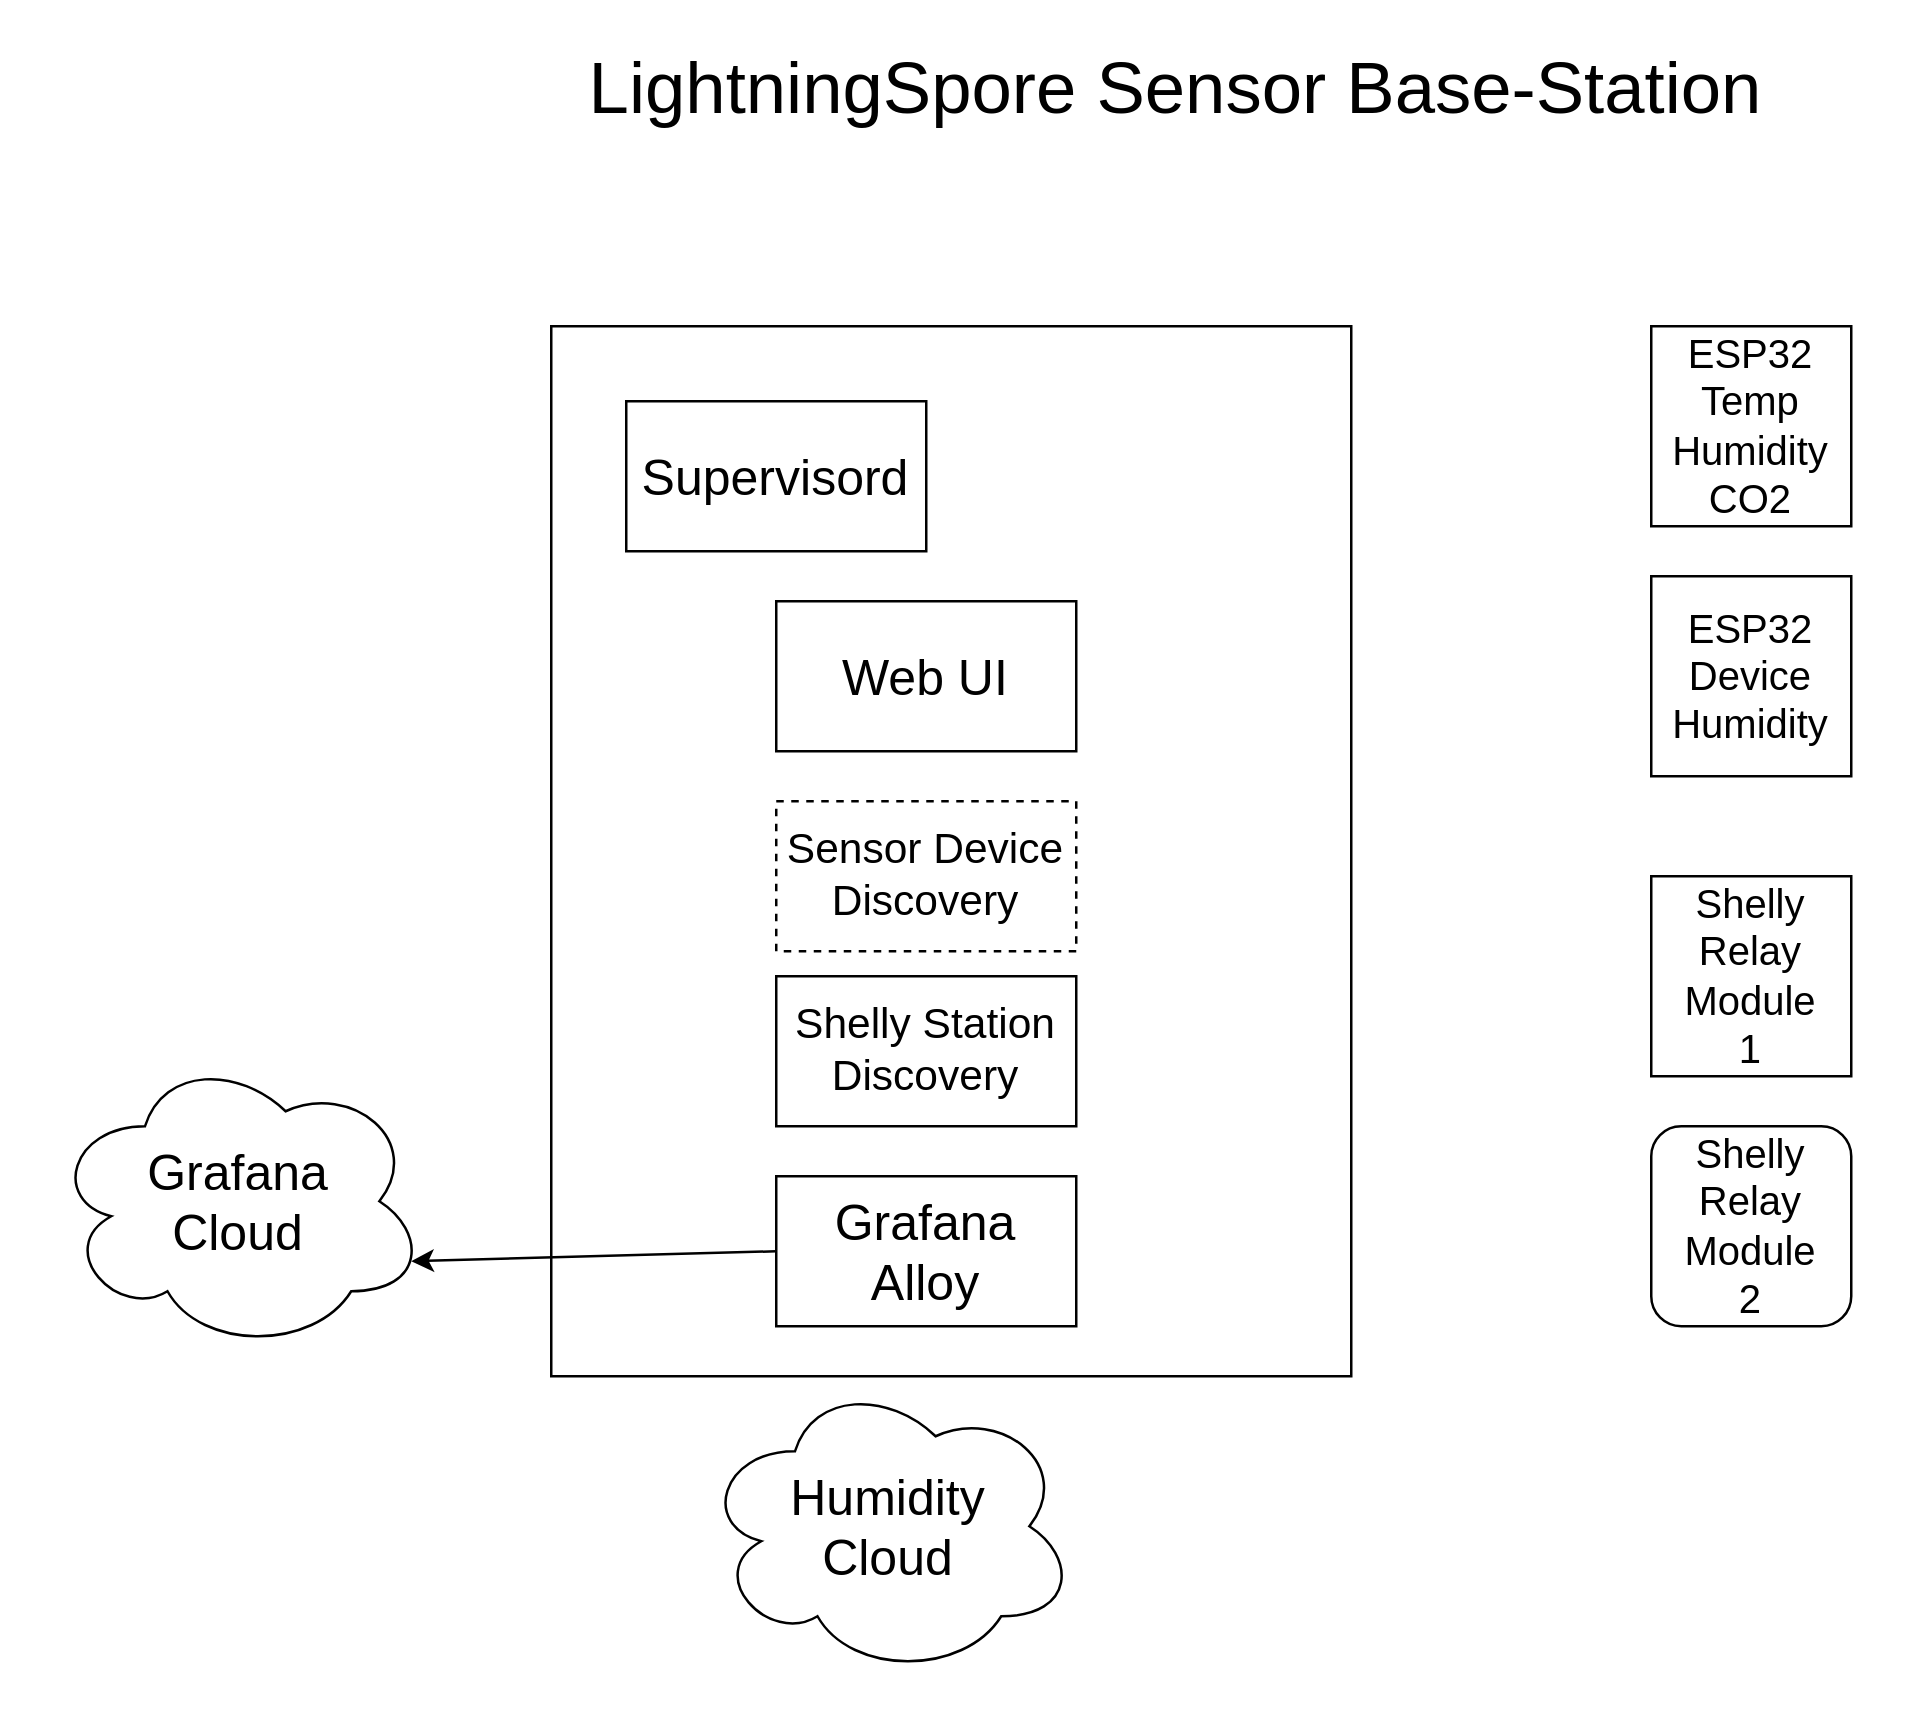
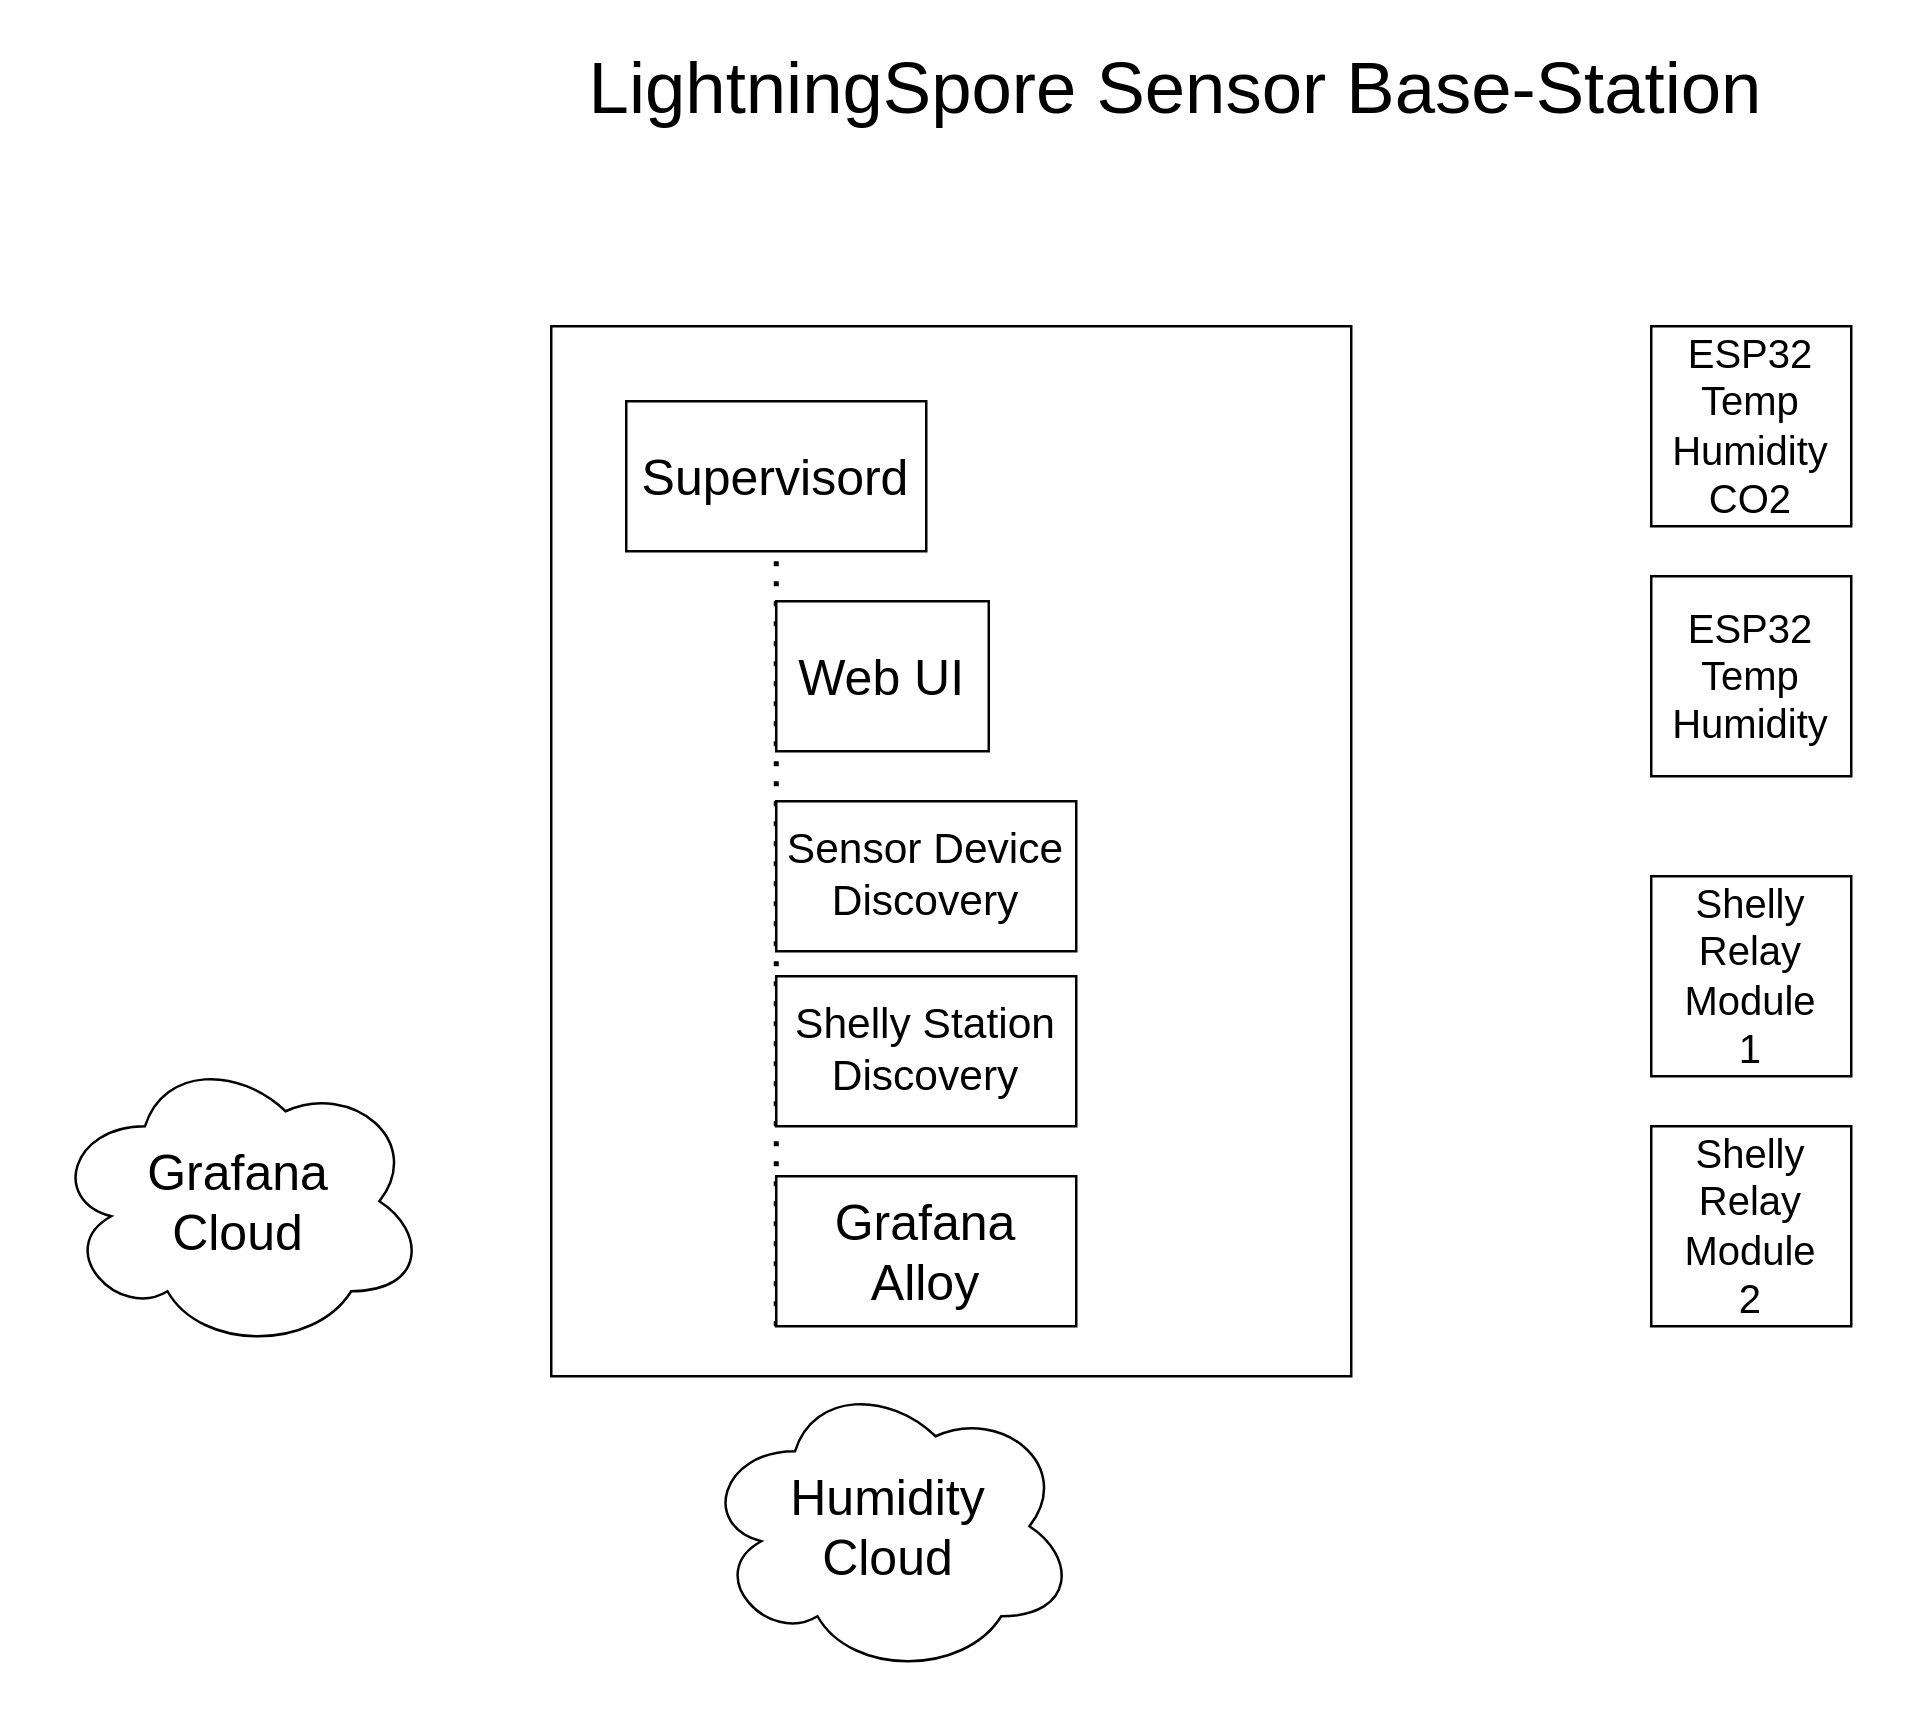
node "Web UI": size 300x150 -> 213x150
node "ESP32 Device Humidity": label "ESP32 Device Humidity" -> "ESP32 Temp Humidity"
node "Sensor Device Discovery": style dashed -> solid
edge "Supervisord" -- "Grafana Alloy": added
node "Shelly Relay Module 2": shape rounded rectangle -> rectangle
edge "Grafana Alloy" -> "Grafana Cloud": removed
